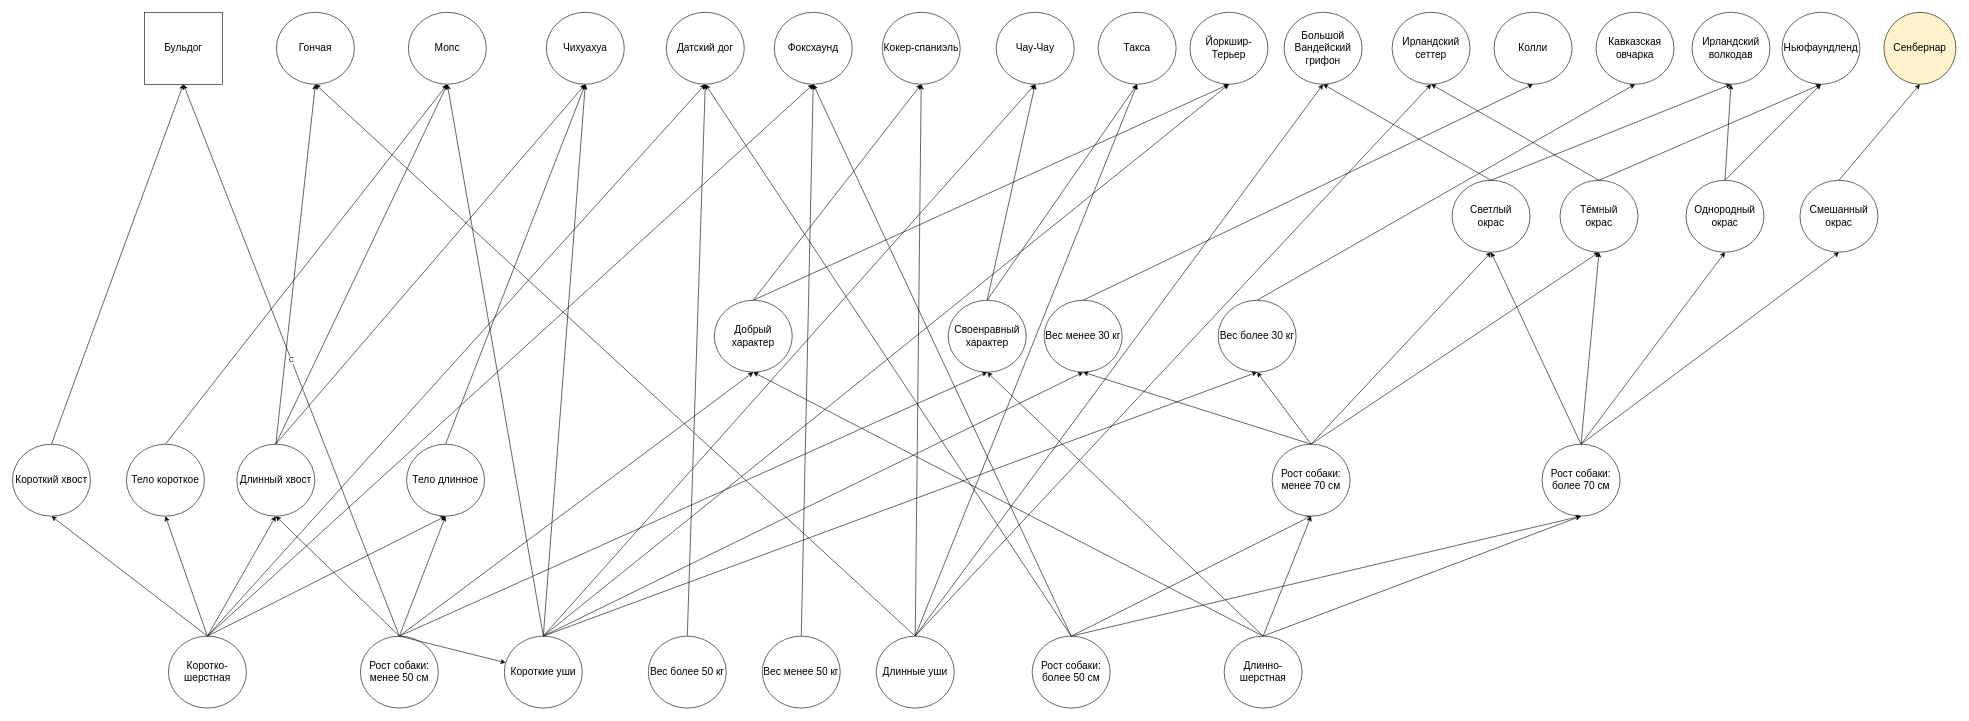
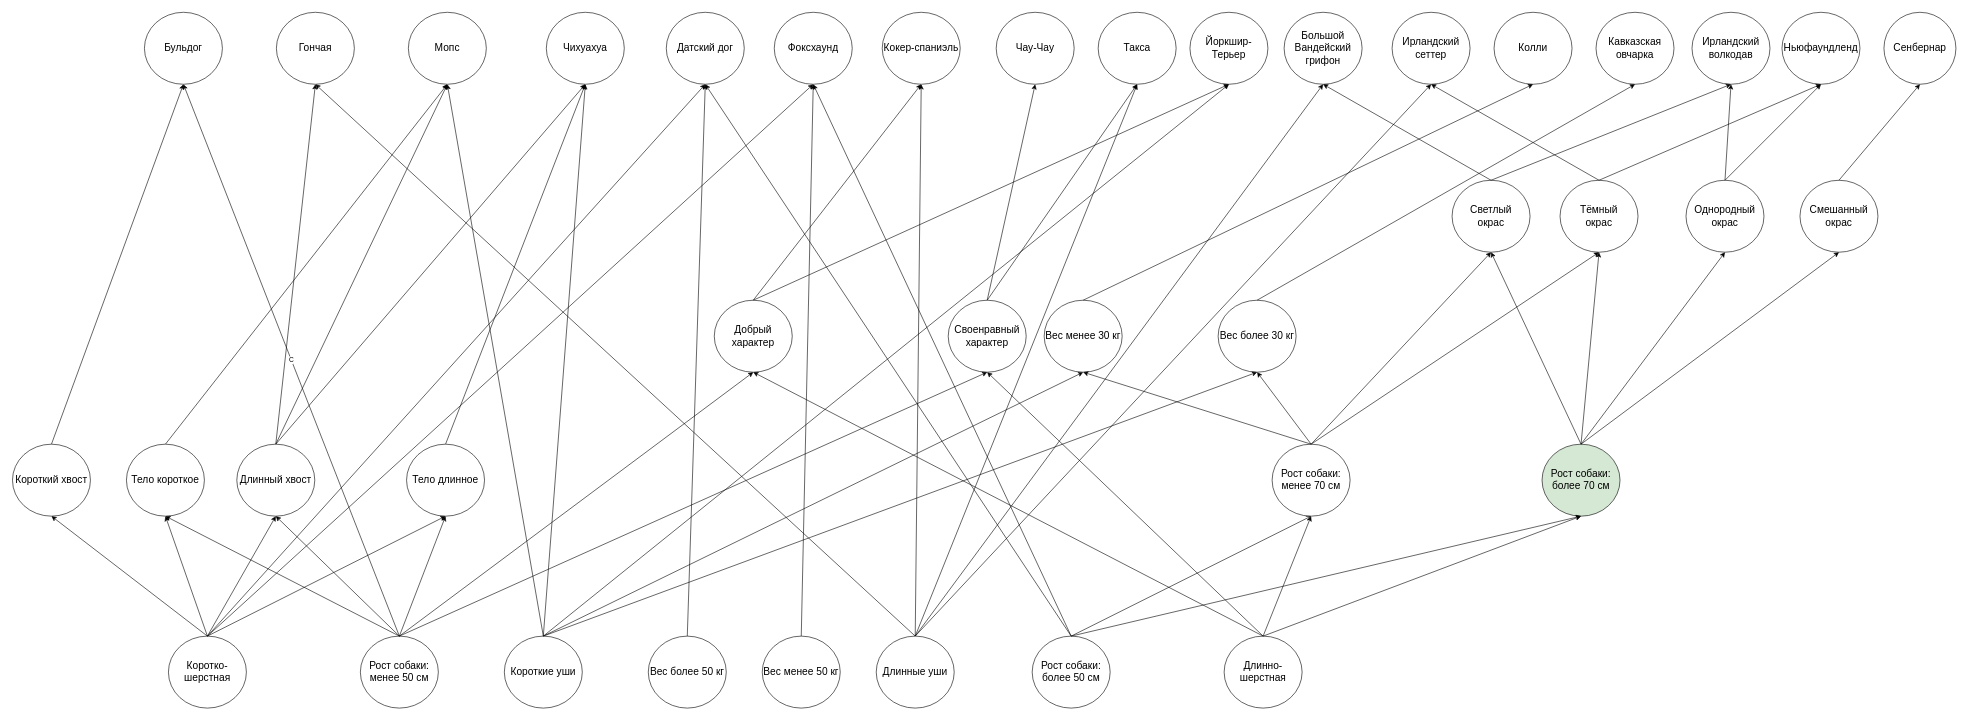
node "Бульдог": shape rectangle -> ellipse
node "Сенбернар": fillcolor #fff2cc -> #ffffff
edge "Короткие уши" -> "Чау-Чау": removed
node "Рост собаки: более 70 см": fillcolor #ffffff -> #d5e8d4
edge "Рост собаки: менее 50 см" -> "Короткие уши": now "Рост собаки: менее 50 см" -> "Тело короткое"
